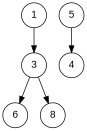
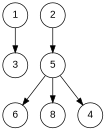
node "2": added
edge "3" -> "6": now "5" -> "6"
edge "3" -> "8": now "5" -> "8"
